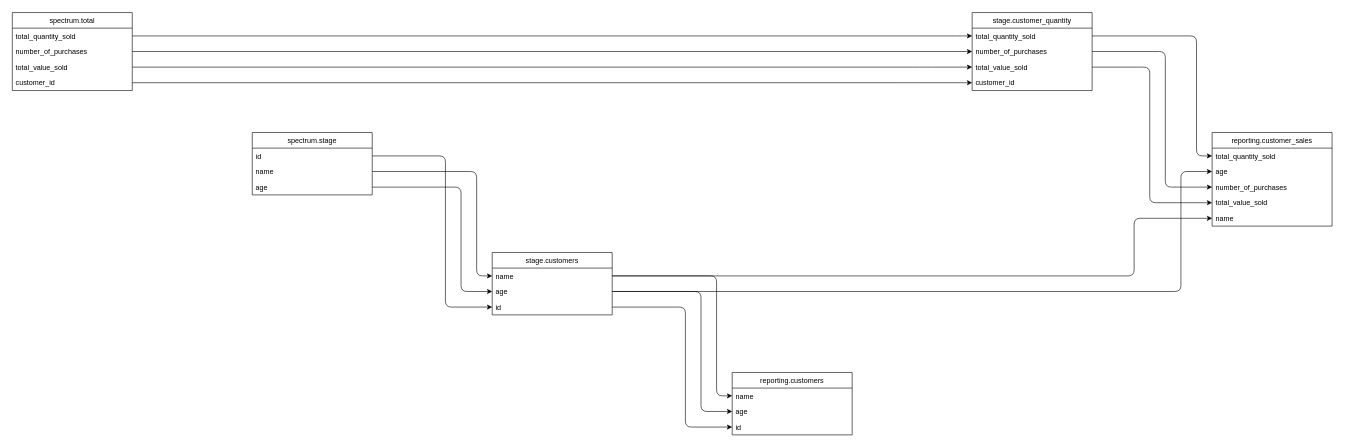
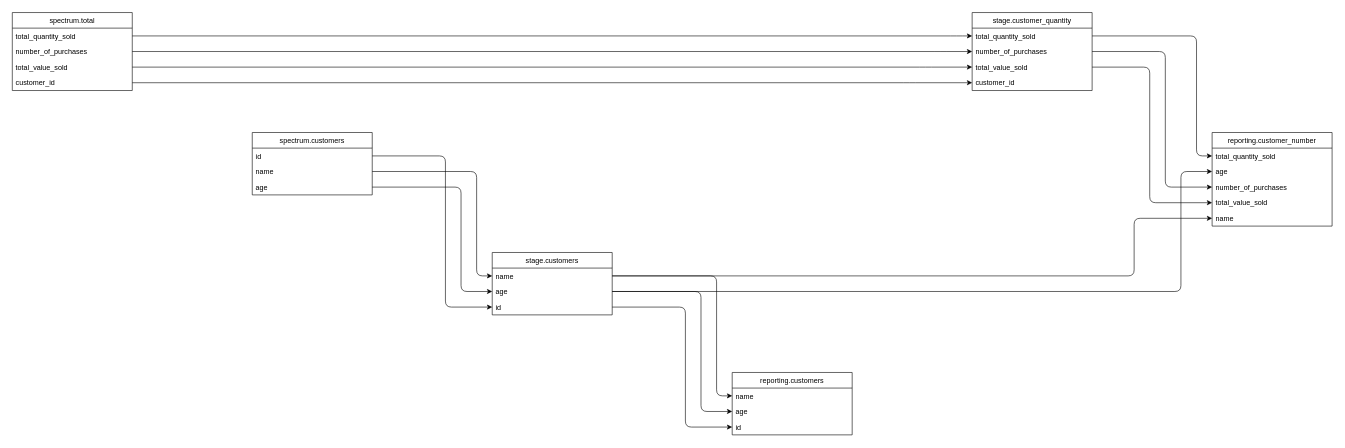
node "spectrum.stage": label "spectrum.stage" -> "spectrum.customers"
node "reporting.customer_sales": label "reporting.customer_sales" -> "reporting.customer_number"
